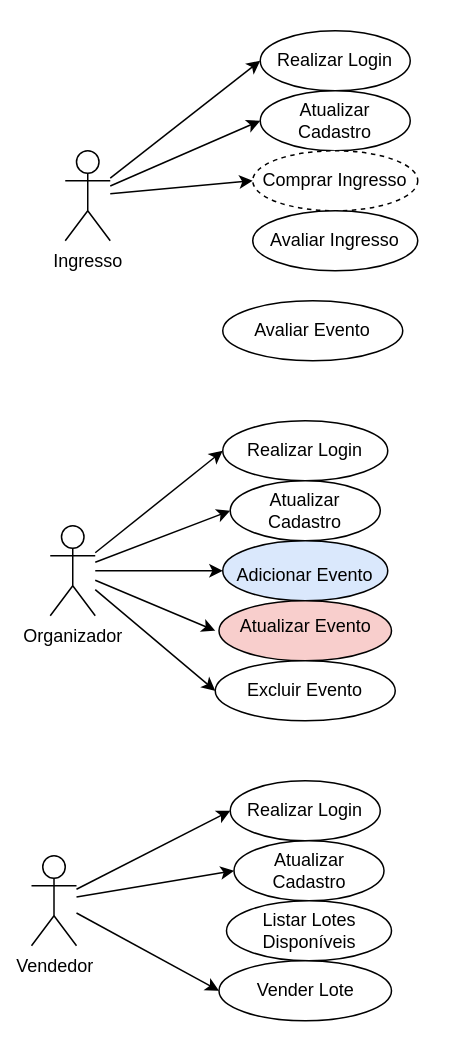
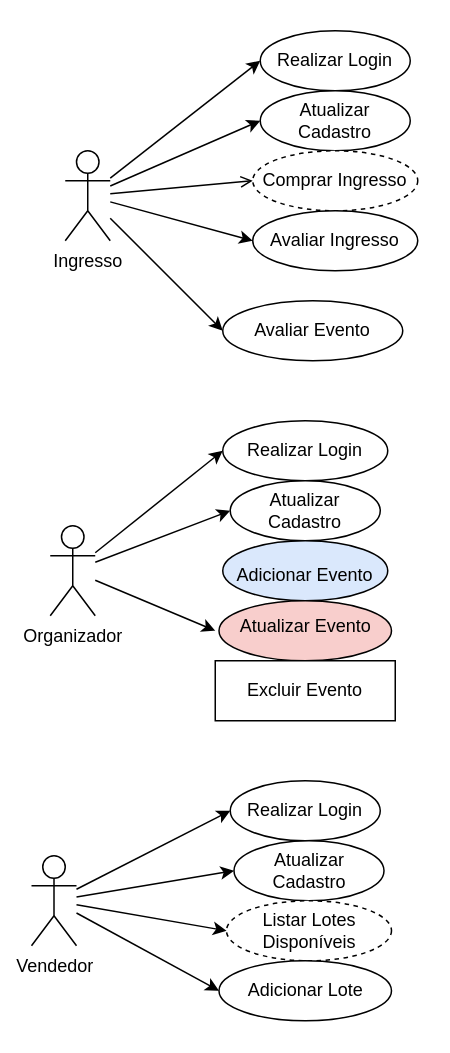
edge "Ingresso" -> "Comprar Ingresso": arrowhead classic -> open
edge "Ingresso" -> "Avaliar Ingresso": added
edge "Ingresso" -> "Avaliar Evento": added
edge "Organizador" -> "Adicionar Evento": removed
edge "Organizador" -> "Excluir Evento": removed
node "Excluir Evento": shape ellipse -> rectangle
edge "Vendedor" -> "Listar Lotes Disponíveis": added
node "Listar Lotes Disponíveis": style solid -> dashed
node "Vender Lote": label "Vender Lote" -> "Adicionar Lote"
